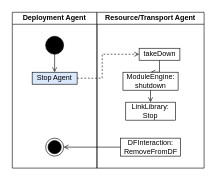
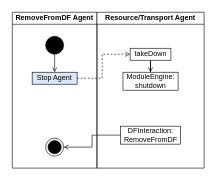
node "Deployment Agent": label "Deployment Agent" -> "RemoveFromDF Agent"
node "takeDown": moved (160, 54) -> (151, 54)
edge "ModuleEngine: shutdown" -> "LinkLibrary: Stop": removed
node "LinkLibrary: Stop": removed
node "DFInteraction: RemoveFromDF": moved (151, 147) -> (151, 135)
